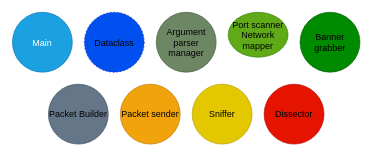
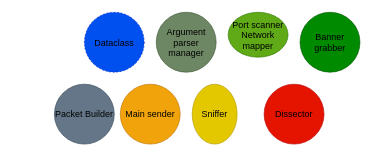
node "Main": removed
node "Packet Builder": moved (78, 114) -> (84, 114)
node "Packet sender": label "Packet sender" -> "Main sender"
node "Sniffer": size 60x60 -> 45x60
